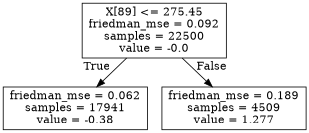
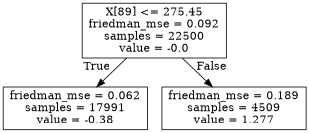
node "friedman_mse = 0.062 samples = 17941 value = -0.38": label "friedman_mse = 0.062 samples = 17941 value = -0.38" -> "friedman_mse = 0.062 samples = 17991 value = -0.38"
